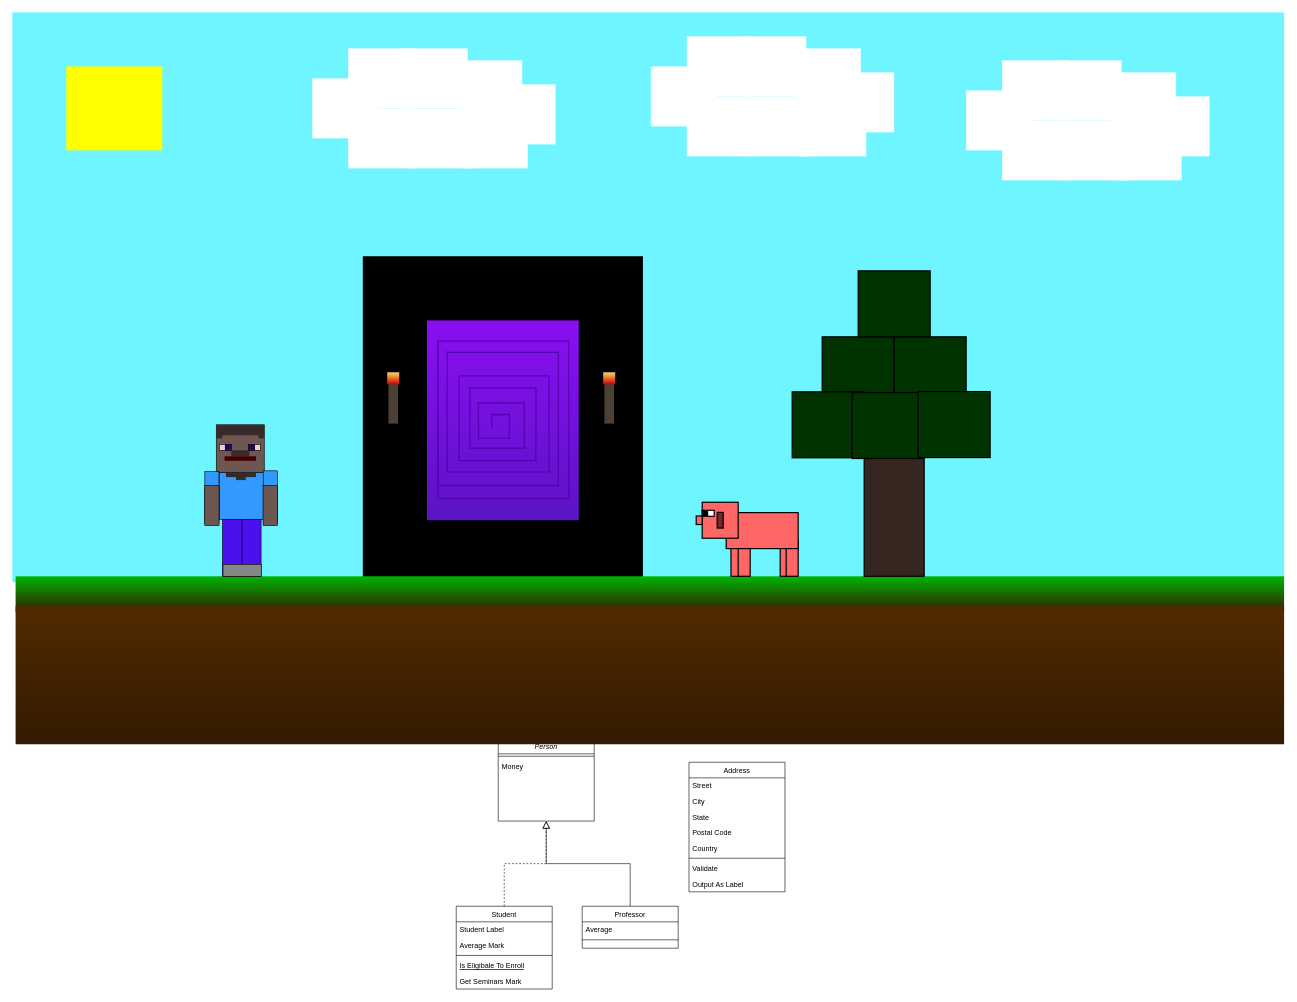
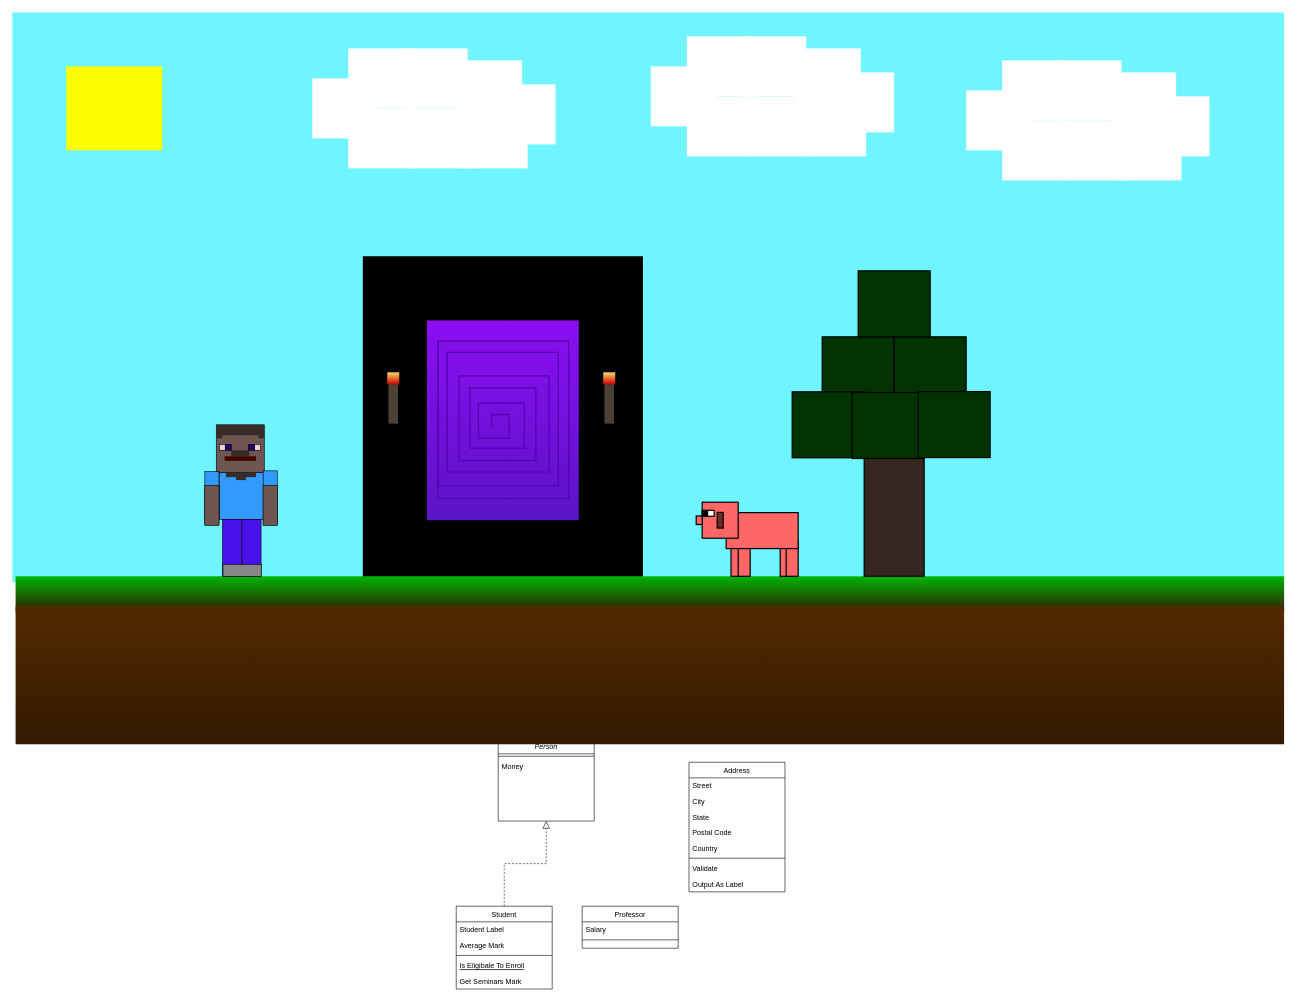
edge "Professor" -> "Person": removed
node "Average": label "Average" -> "Salary"
